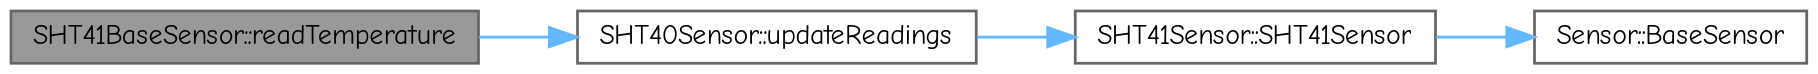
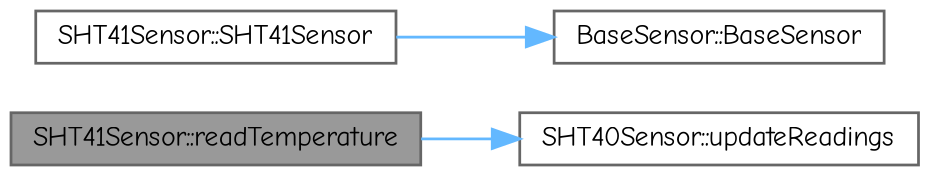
node "SHT41BaseSensor::readTemperature": label "SHT41BaseSensor::readTemperature" -> "SHT41Sensor::readTemperature"
edge "SHT40Sensor::updateReadings" -> "SHT41Sensor::SHT41Sensor": removed
node "Sensor::BaseSensor": label "Sensor::BaseSensor" -> "BaseSensor::BaseSensor"
